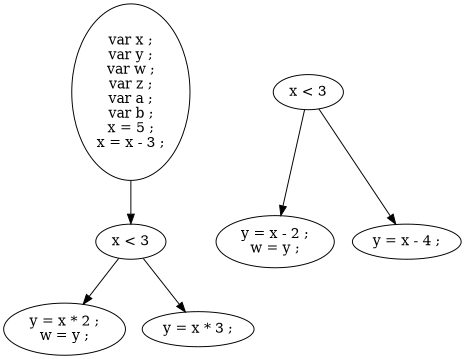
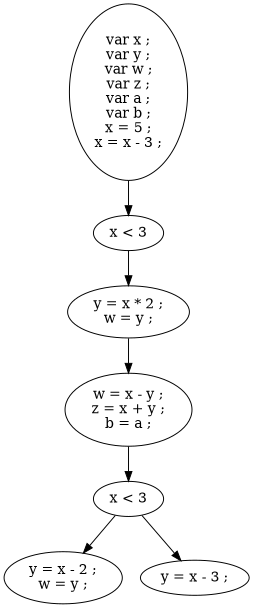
node "y = x - 4 ;": label "y = x - 4 ;" -> "y = x - 3 ;"
node "y = x * 3 ;": removed
node "w = x - y ; z = x + y ; b = a ;": added
